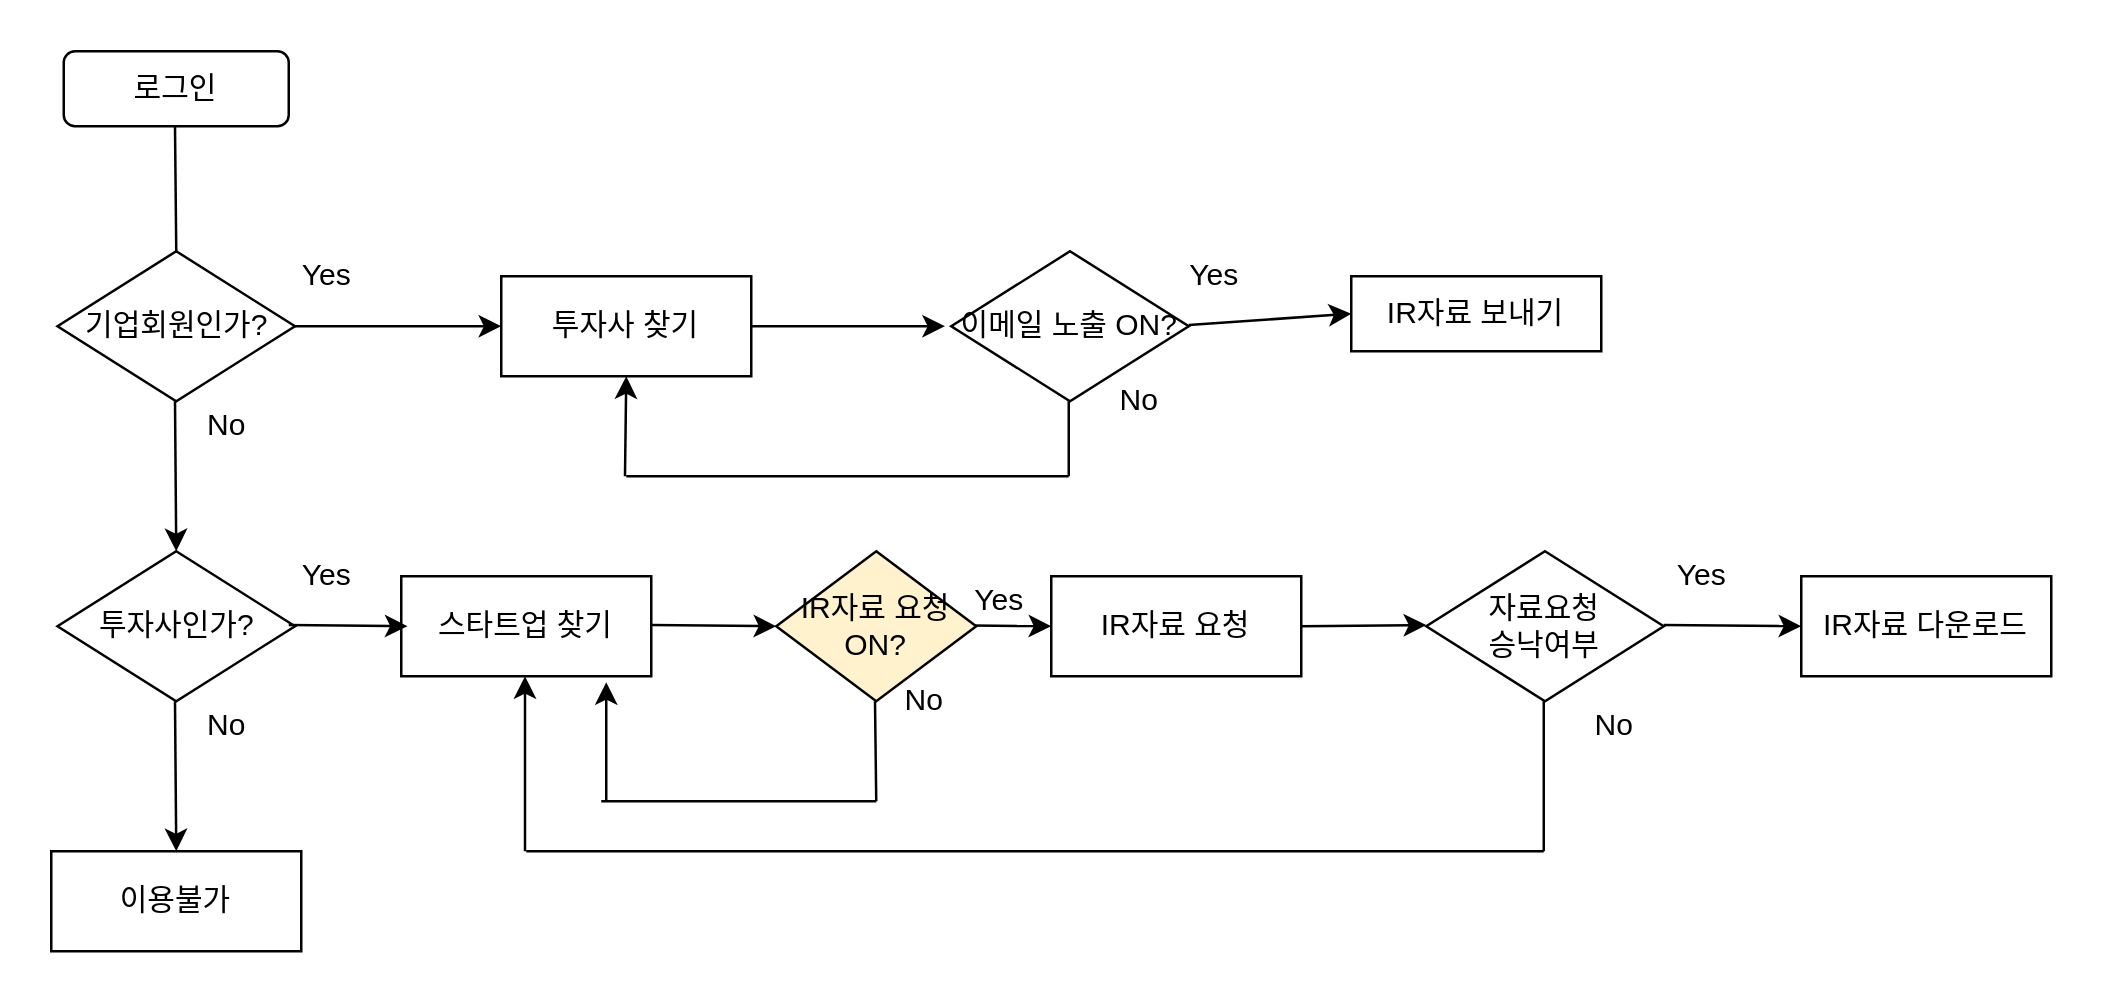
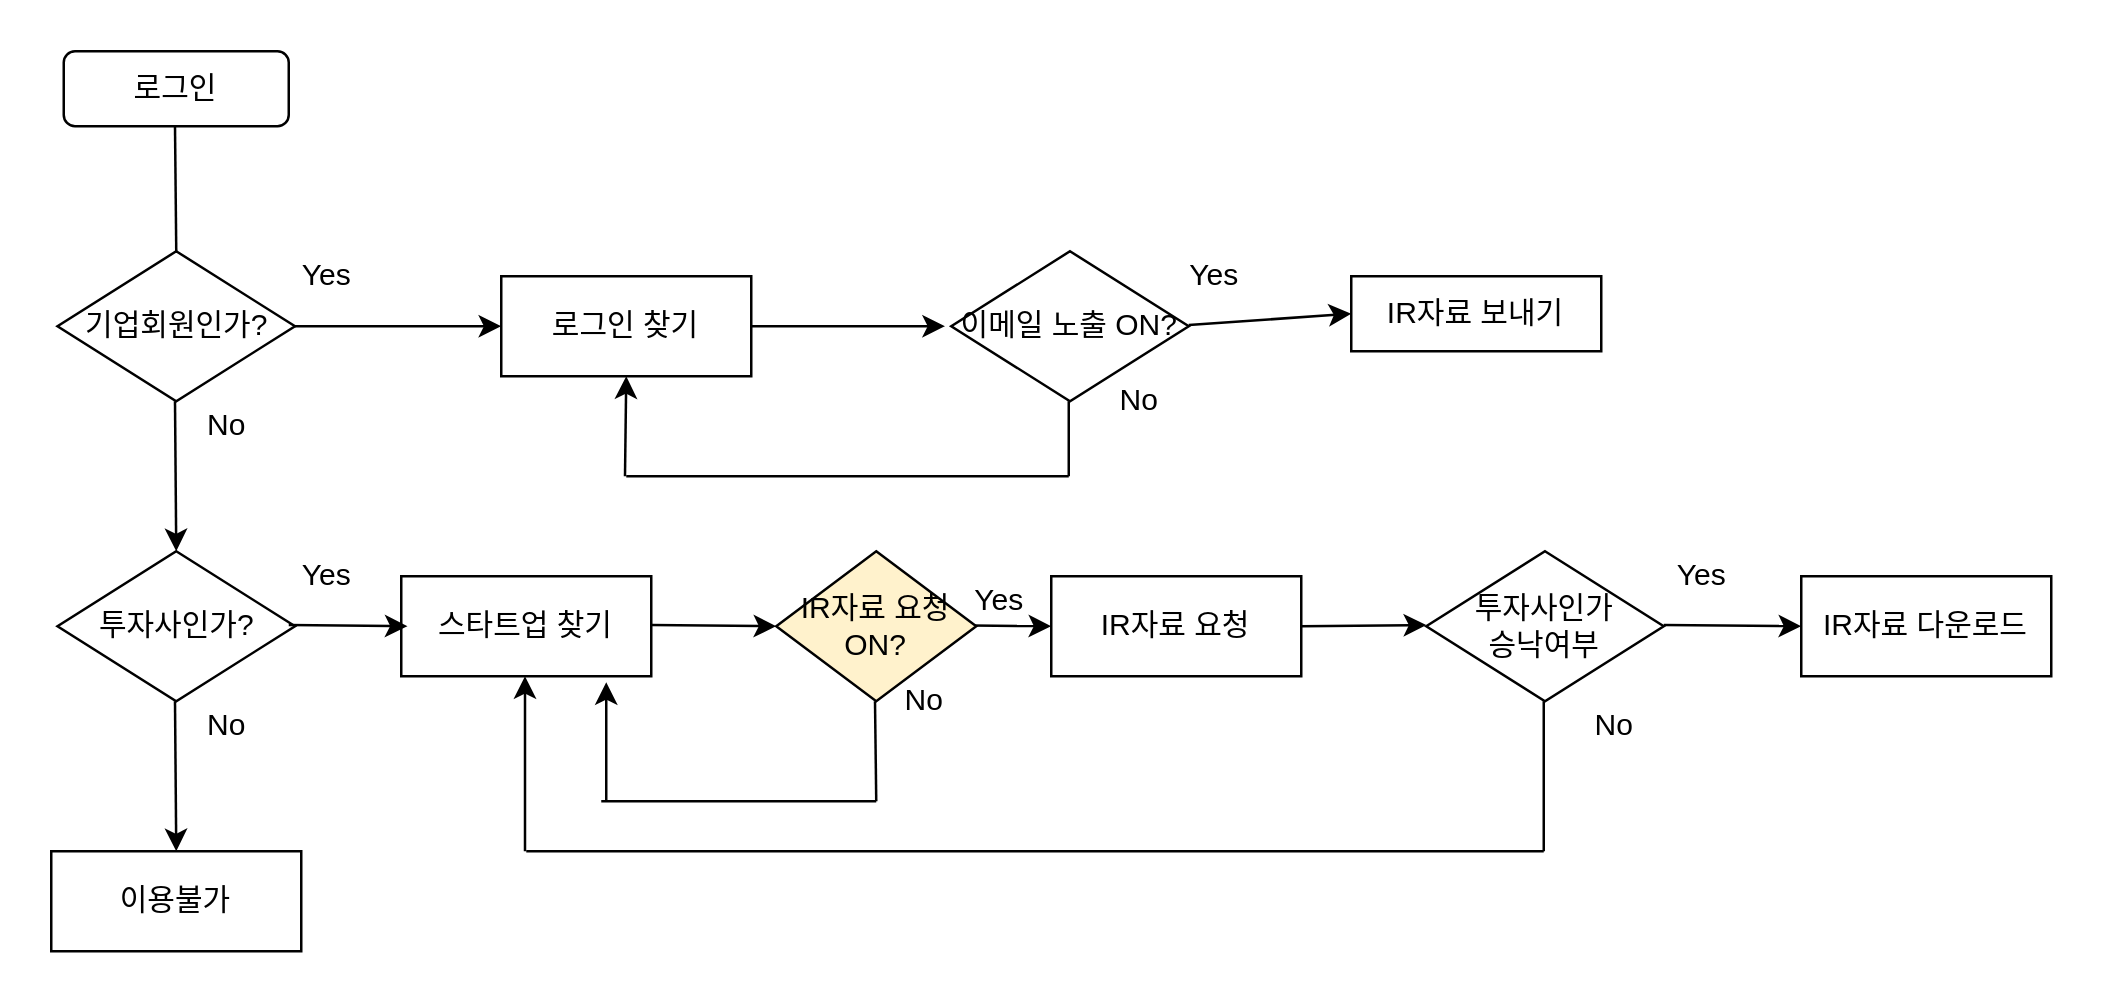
node "투자사 찾기": label "투자사 찾기" -> "로그인 찾기"
node "자료요청 승낙여부": label "자료요청 승낙여부" -> "투자사인가 승낙여부"
